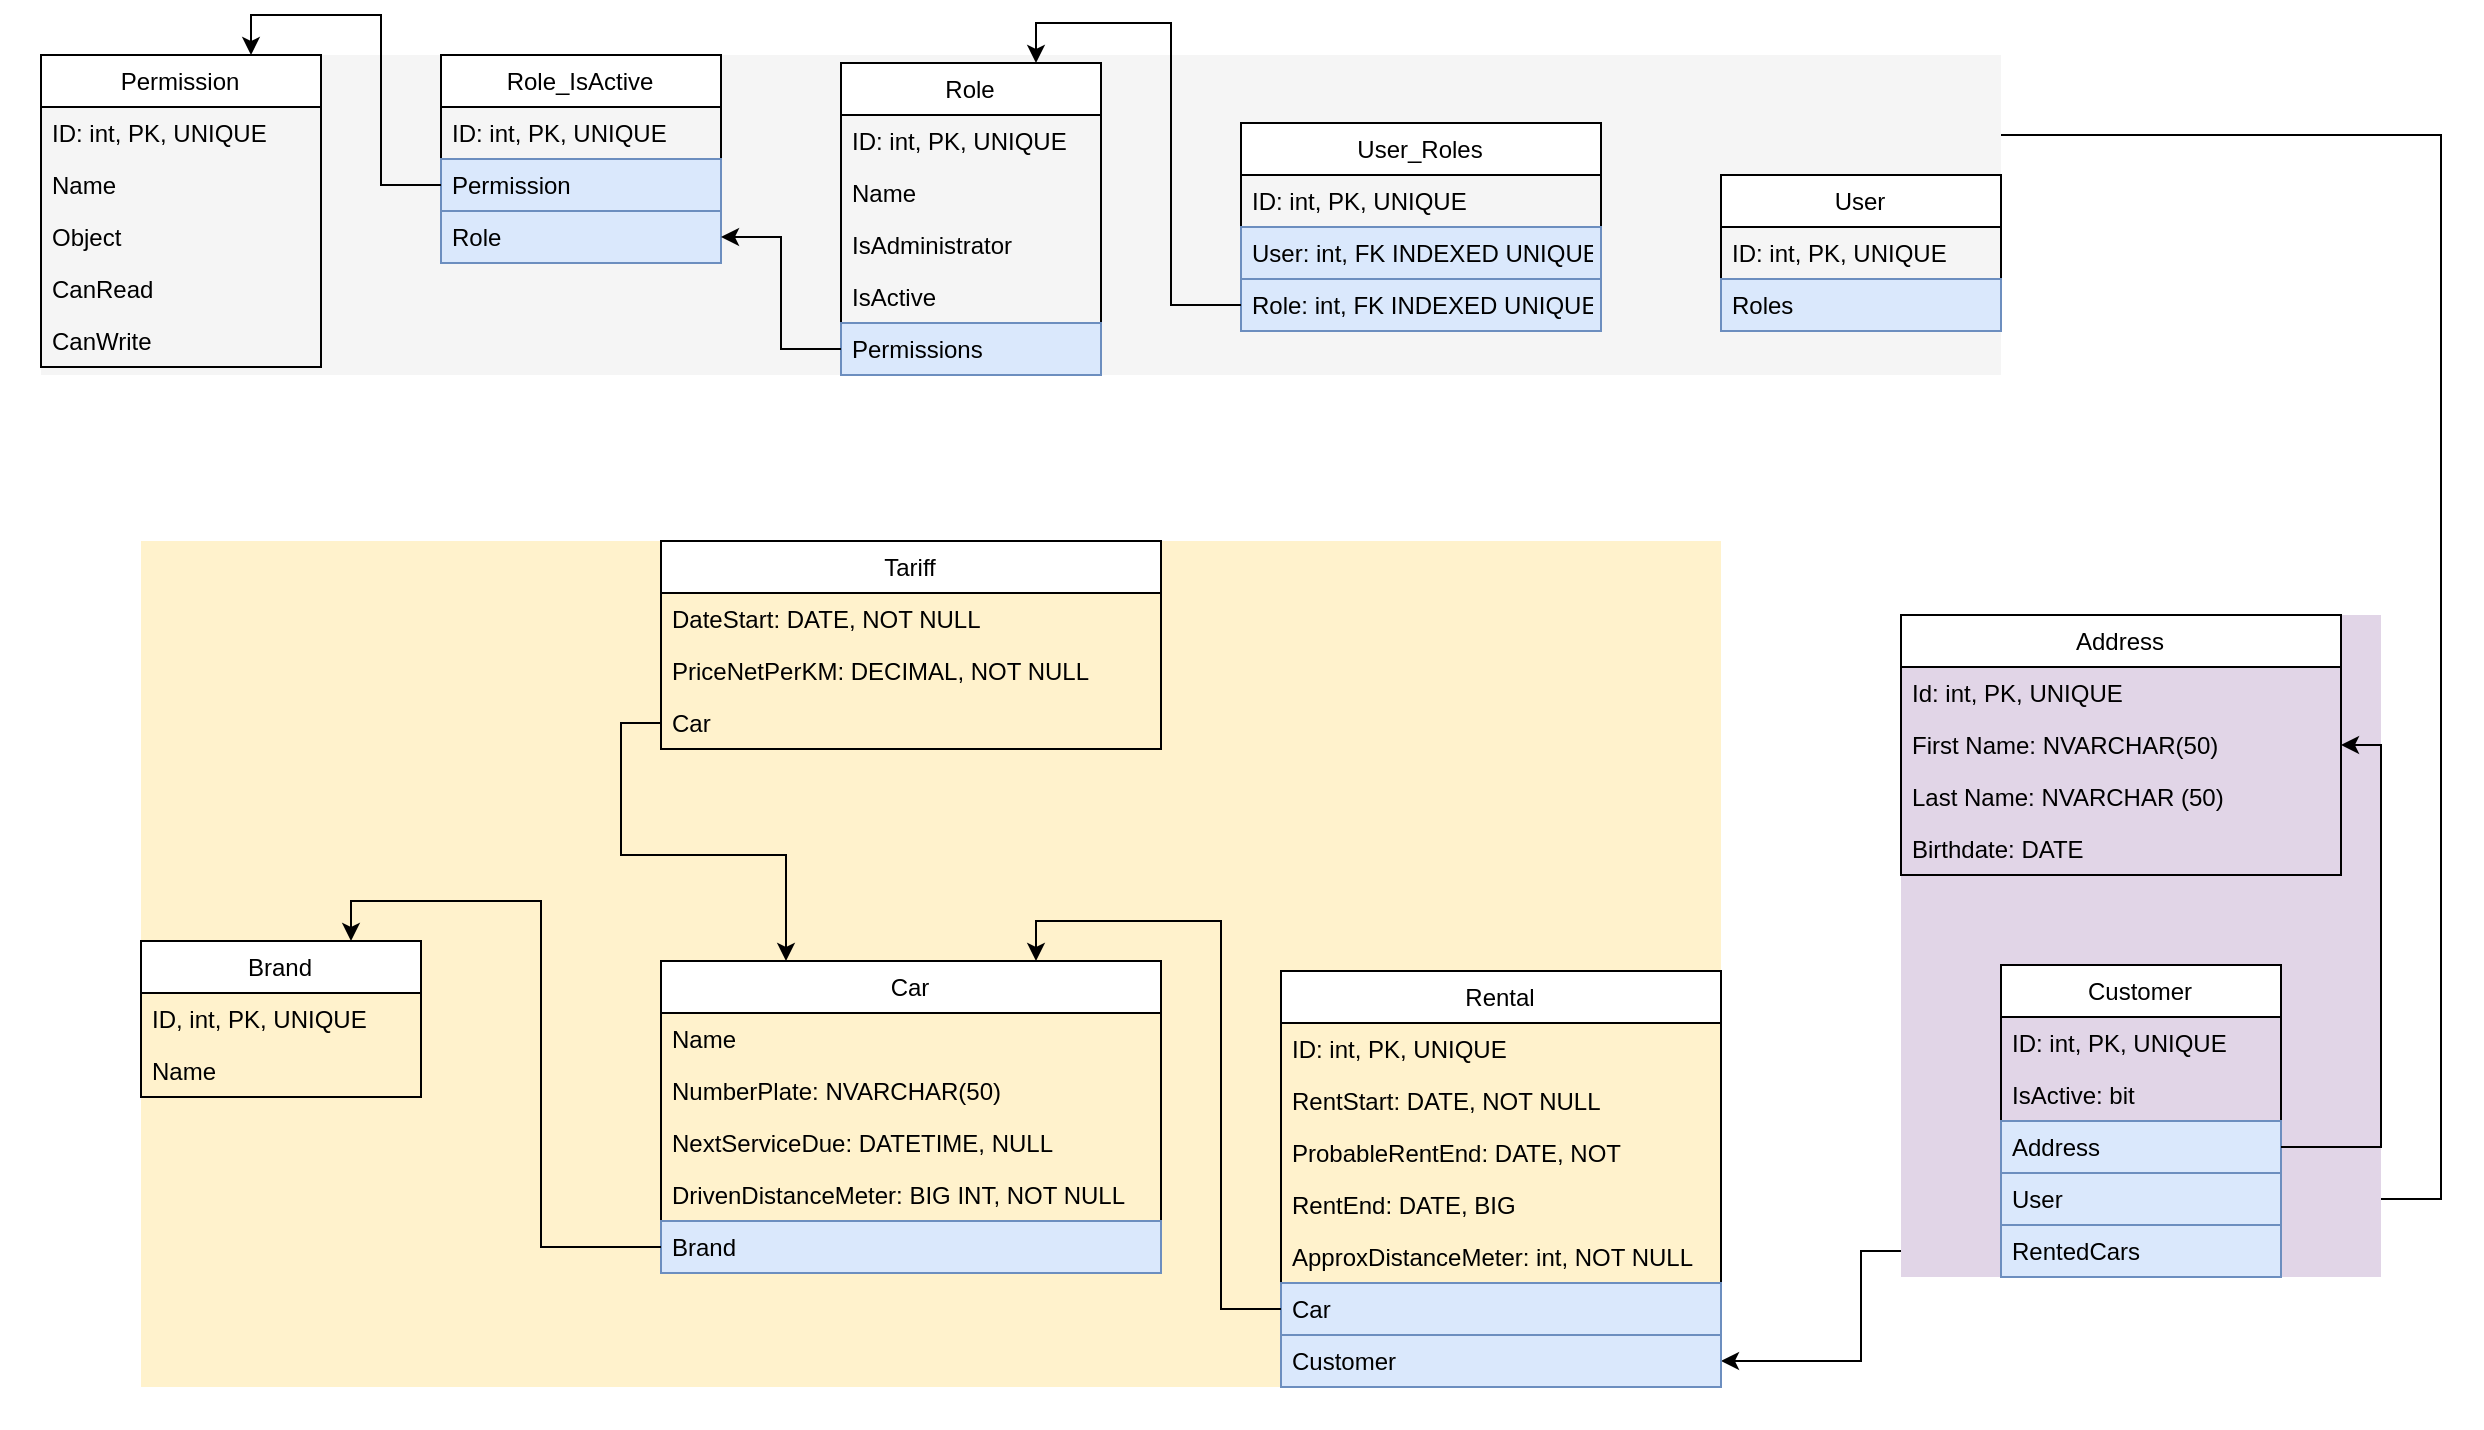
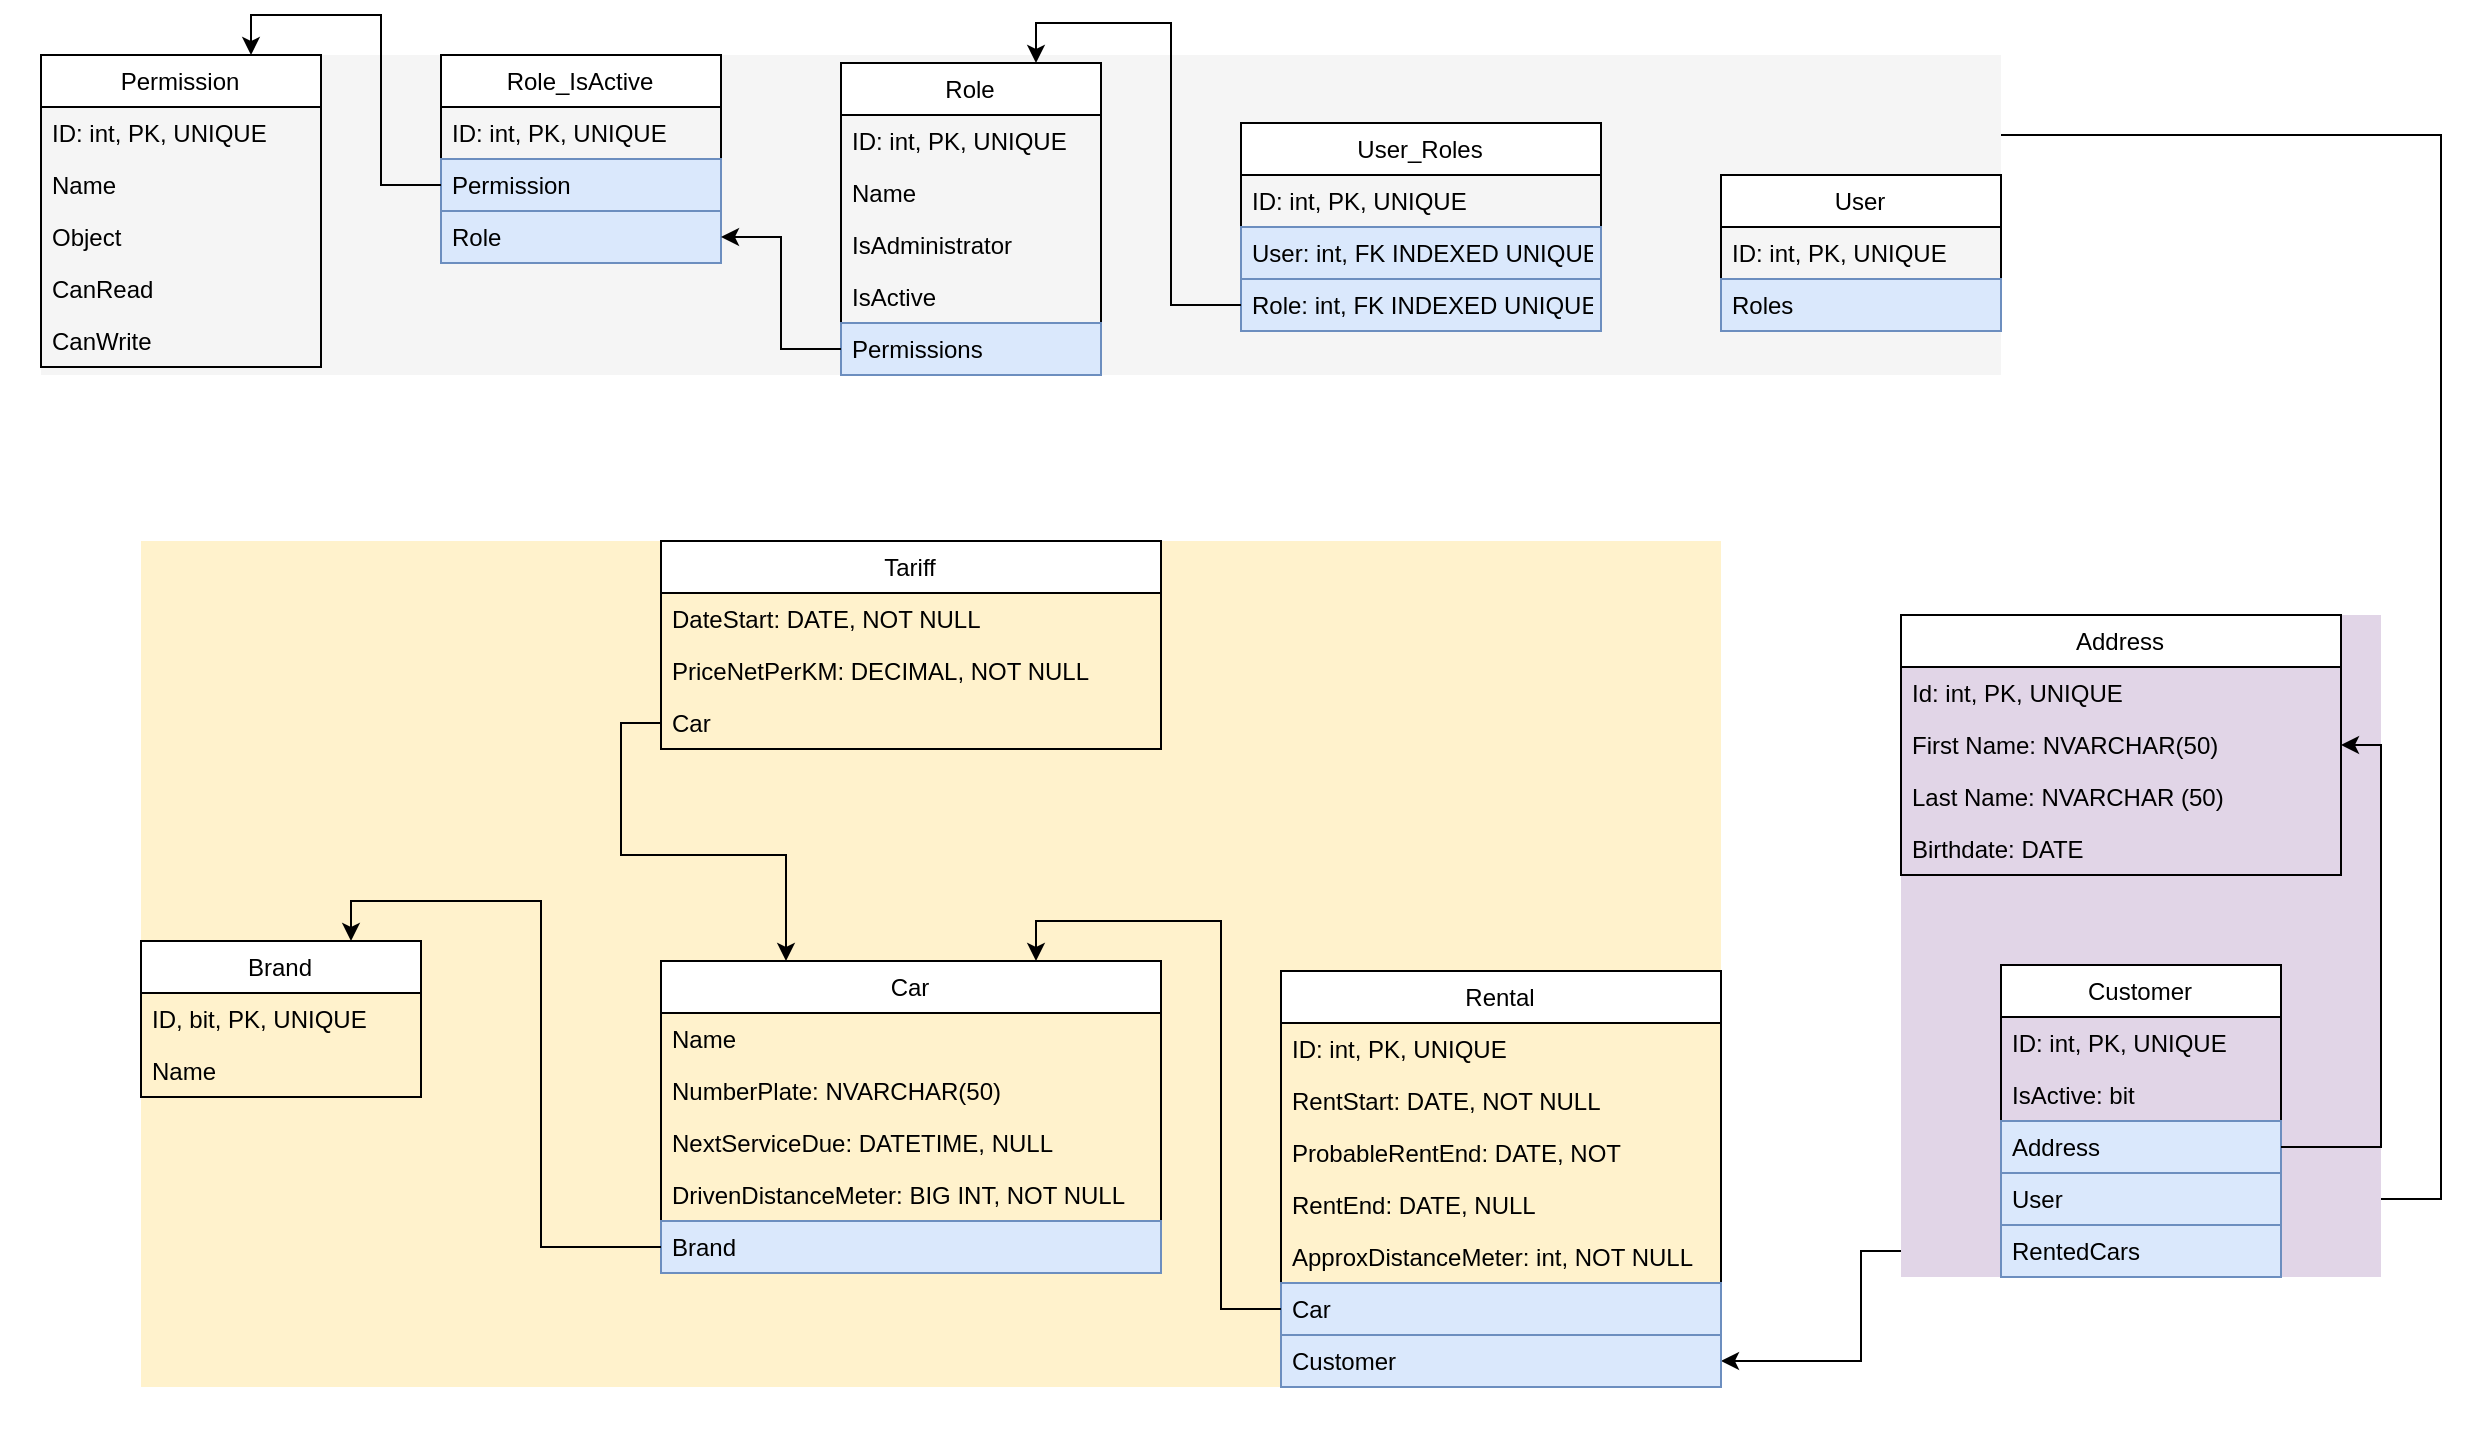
node "ID, int, PK, UNIQUE": label "ID, int, PK, UNIQUE" -> "ID, bit, PK, UNIQUE"
node "RentEnd: DATE, BIG": label "RentEnd: DATE, BIG" -> "RentEnd: DATE, NULL"
